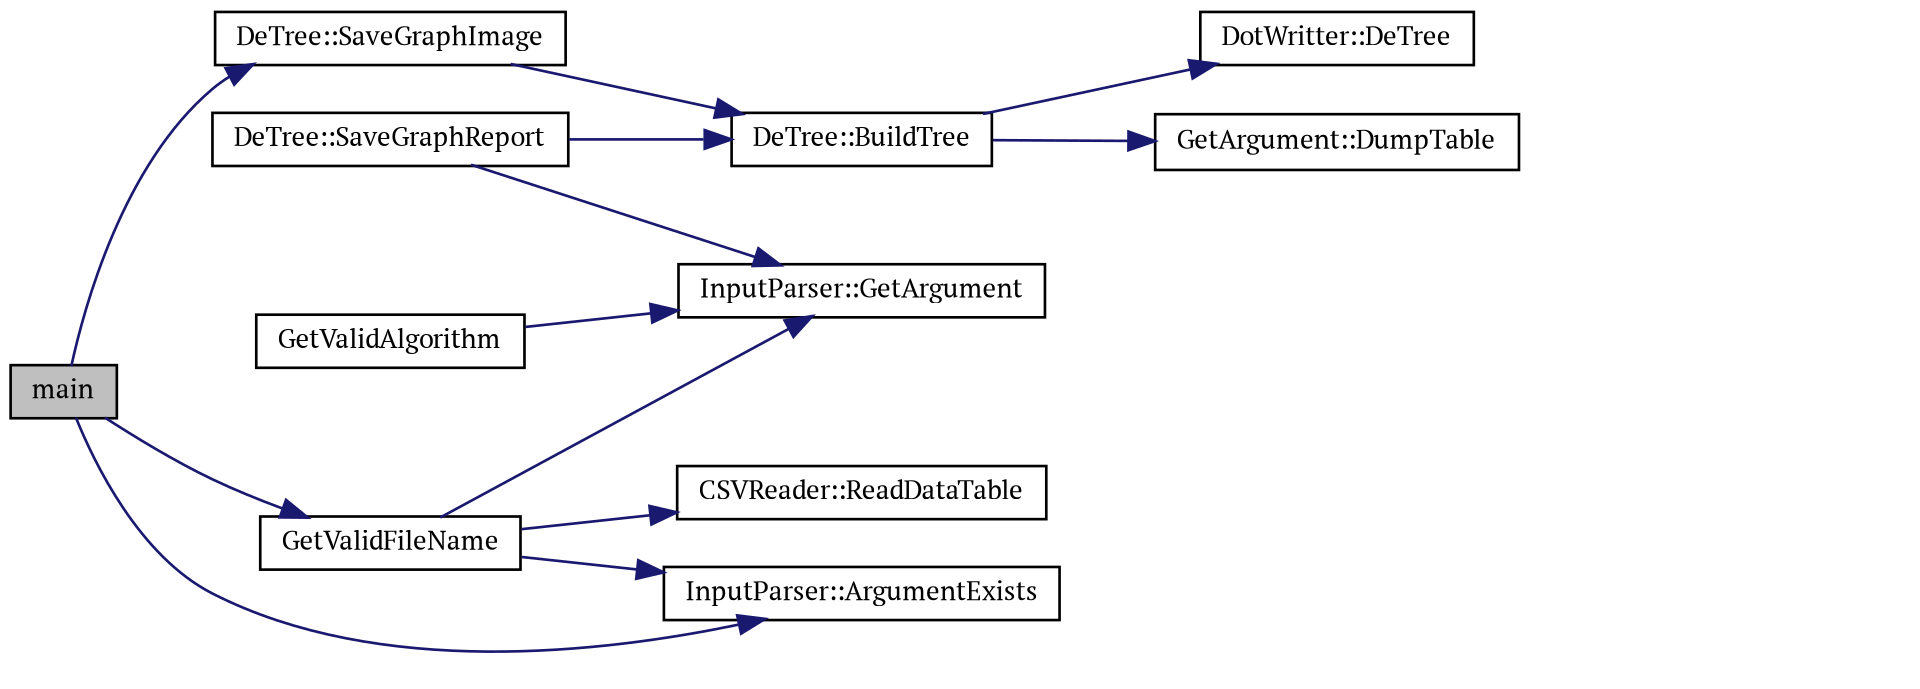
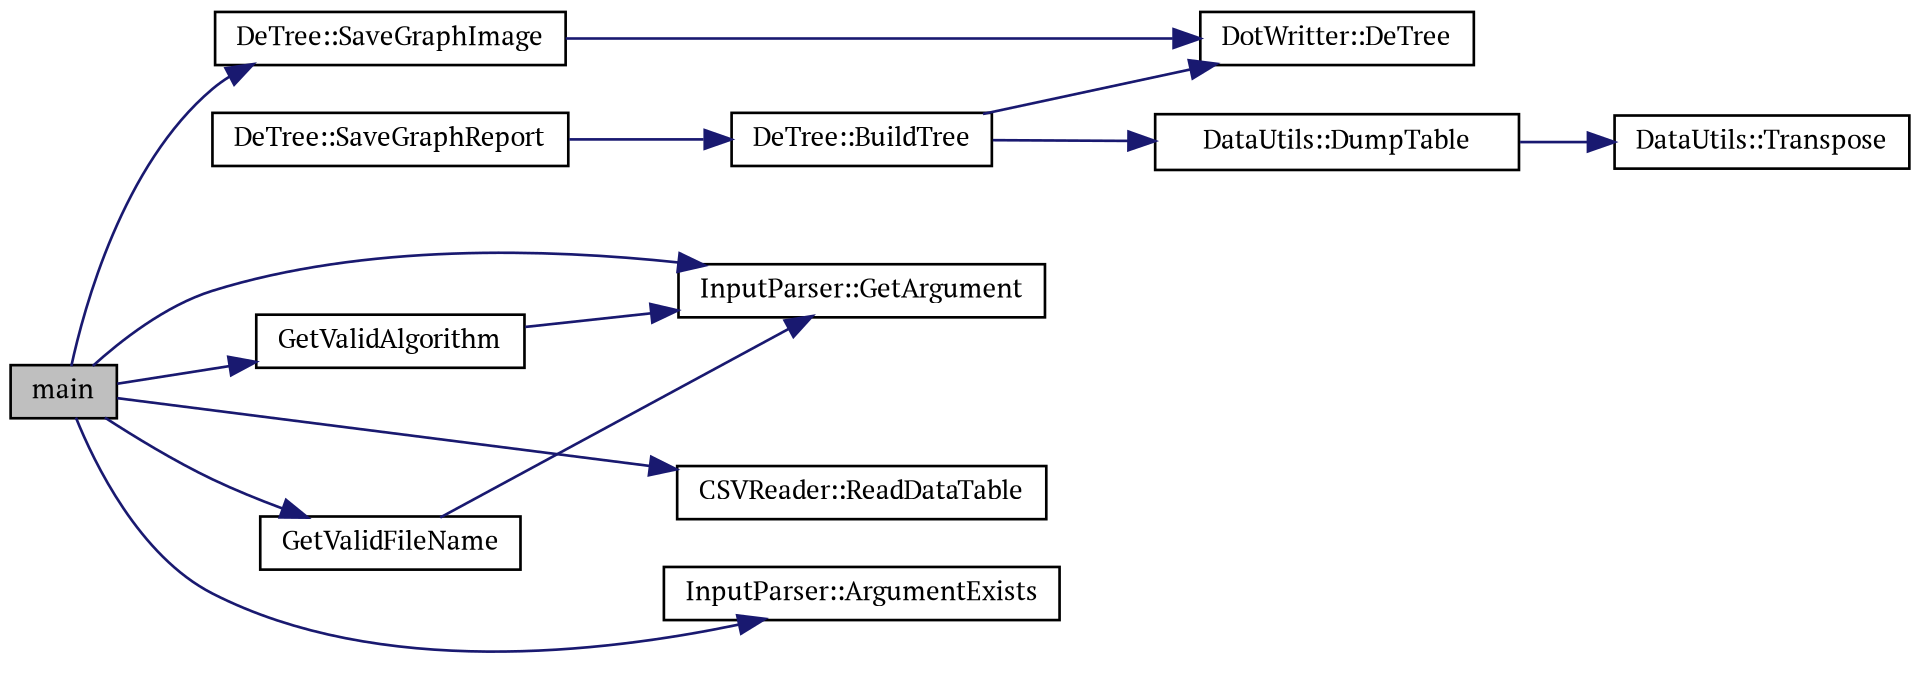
edge "DeTree::SaveGraphImage" -> "DeTree::BuildTree": now "DeTree::SaveGraphImage" -> "DotWritter::DeTree"
node "GetArgument::DumpTable": label "GetArgument::DumpTable" -> "DataUtils::DumpTable"
node "DataUtils::Transpose": added
edge "DeTree::SaveGraphReport" -> "InputParser::GetArgument": now "main" -> "InputParser::GetArgument"
edge "main" -> "GetValidAlgorithm": added
edge "GetValidFileName" -> "CSVReader::ReadDataTable": now "main" -> "CSVReader::ReadDataTable"
edge "GetValidFileName" -> "InputParser::ArgumentExists": removed
